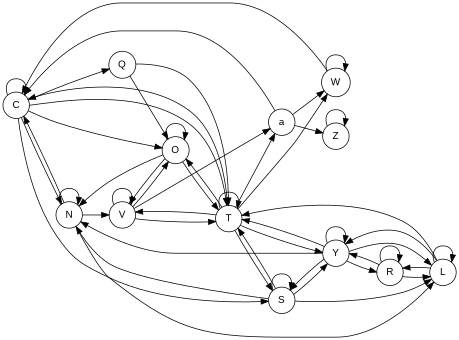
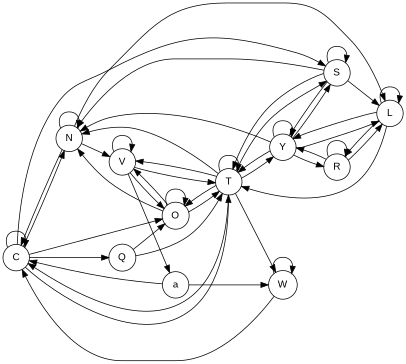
node "Z": removed
edge "T" -> "a": now "T" -> "N"
